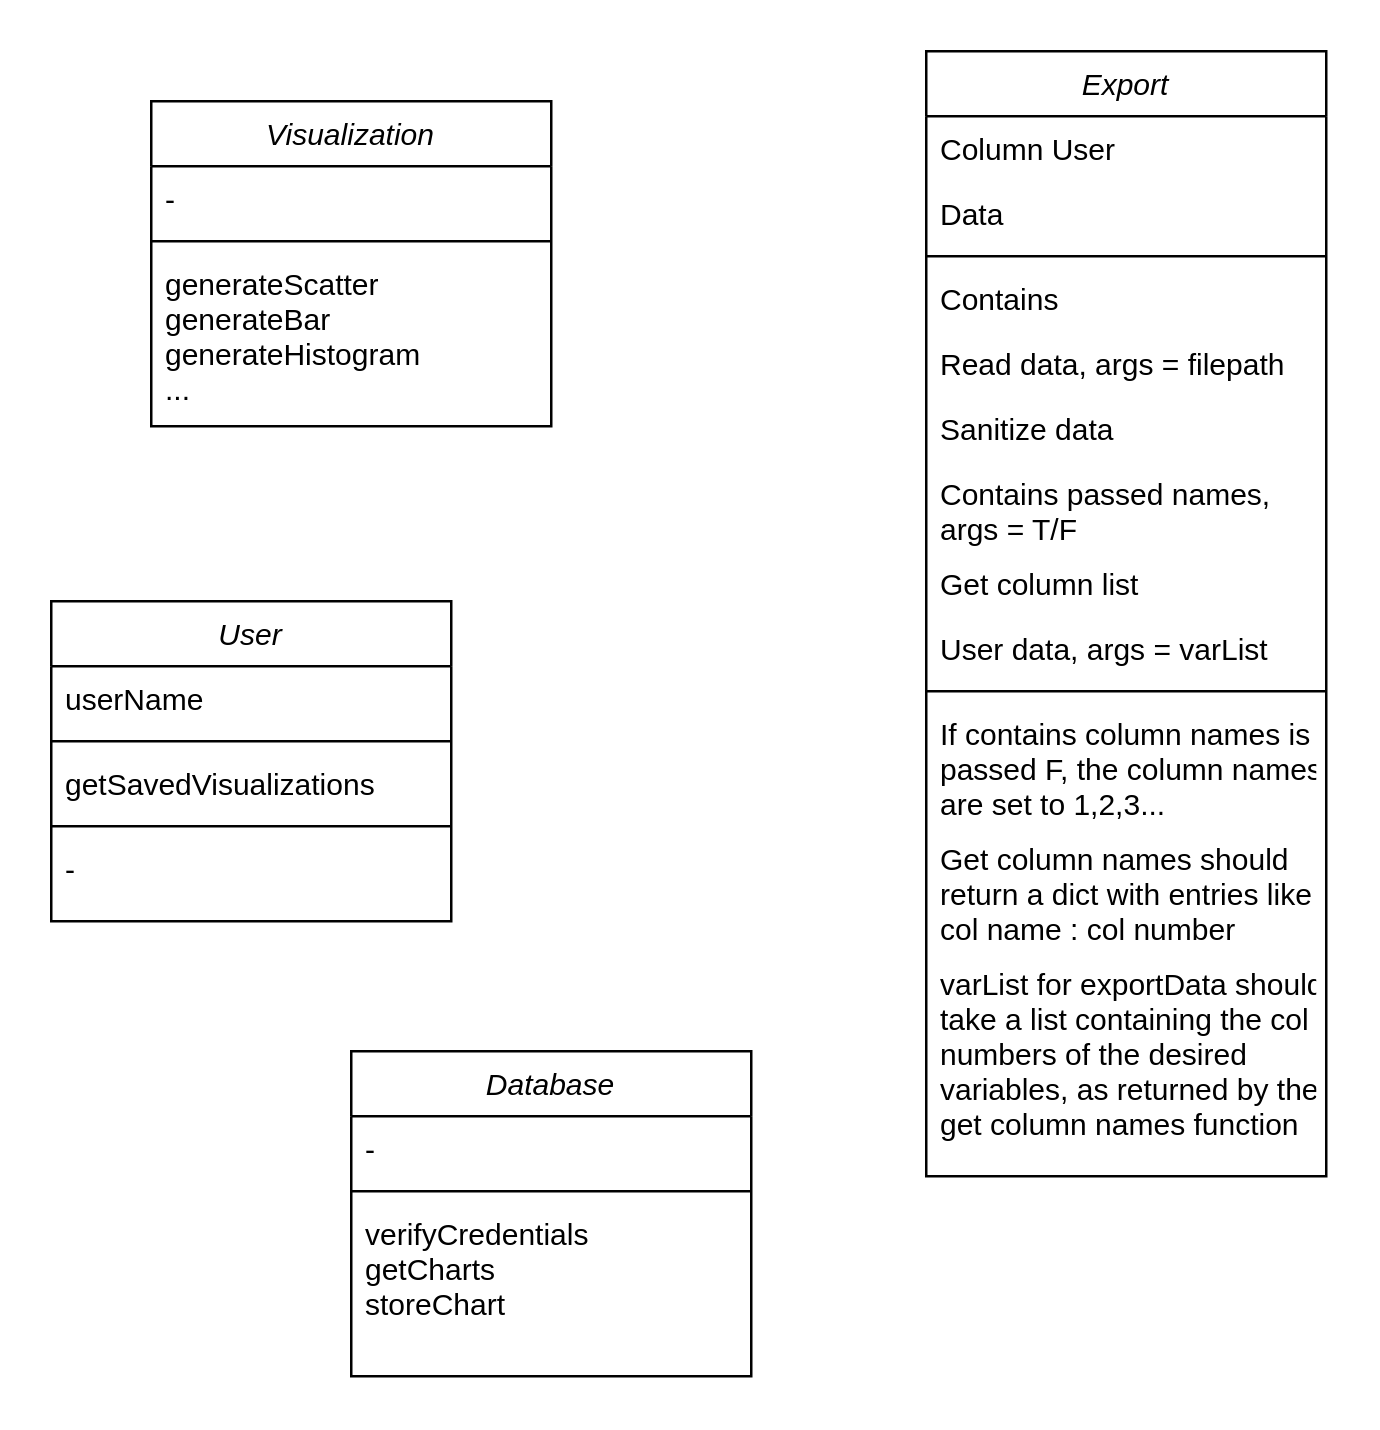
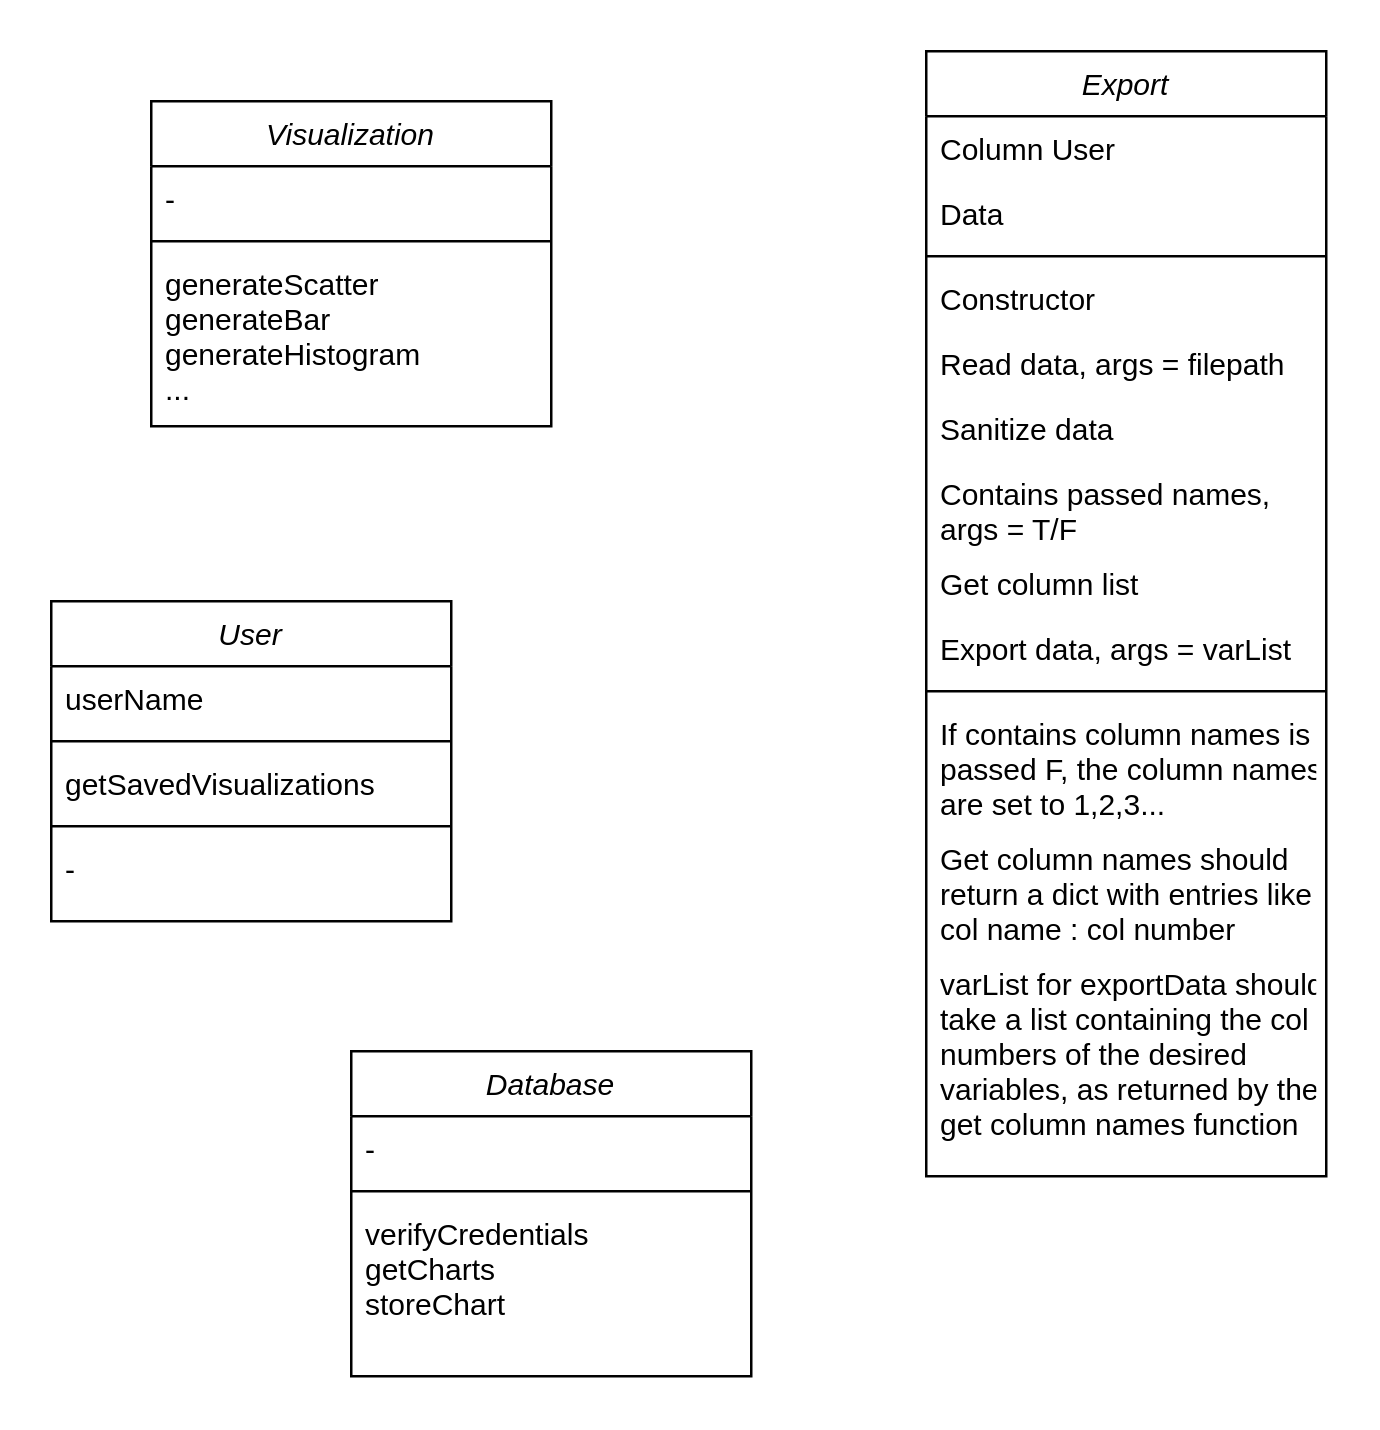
node "Contains": label "Contains" -> "Constructor"
node "User data, args = varList": label "User data, args = varList" -> "Export data, args = varList"
